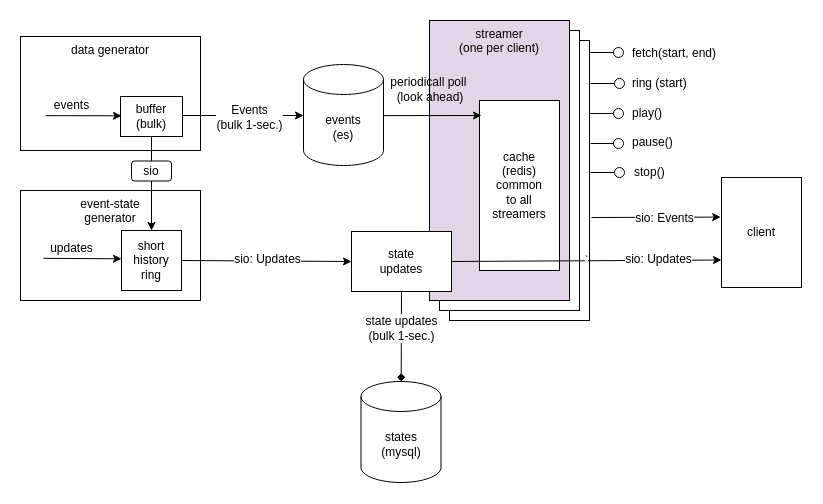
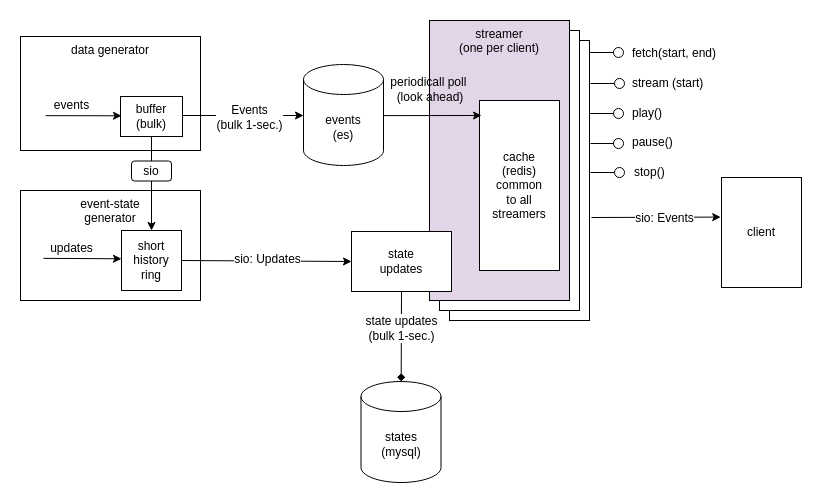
node "ring (start)": label "ring (start)" -> "stream (start)"
edge "state updates" -> "client": removed, labels "`", "sio: Updates"
